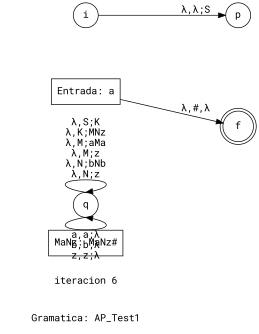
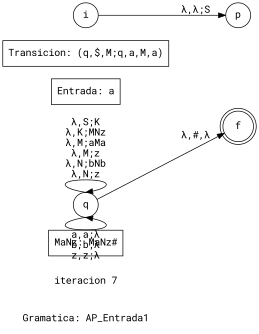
node "Transicion: (q,$,M;q,a,M,a)": added
edge "Entrada: a" -> "f": now "q" -> "f"
node "iteracion 6": label "iteracion 6" -> "iteracion 7"
node "Gramatica: AP_Test1": label "Gramatica: AP_Test1" -> "Gramatica: AP_Entrada1"
